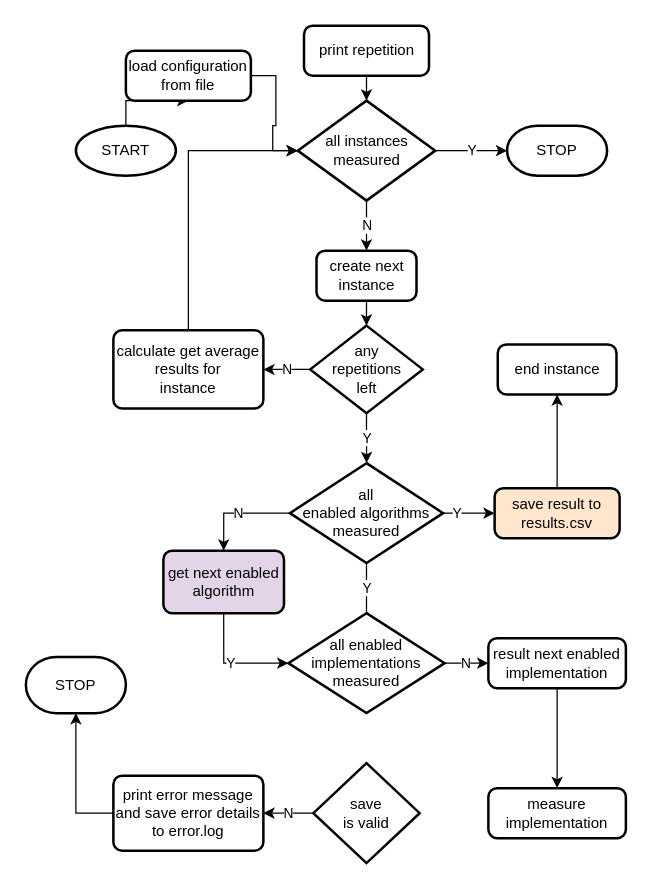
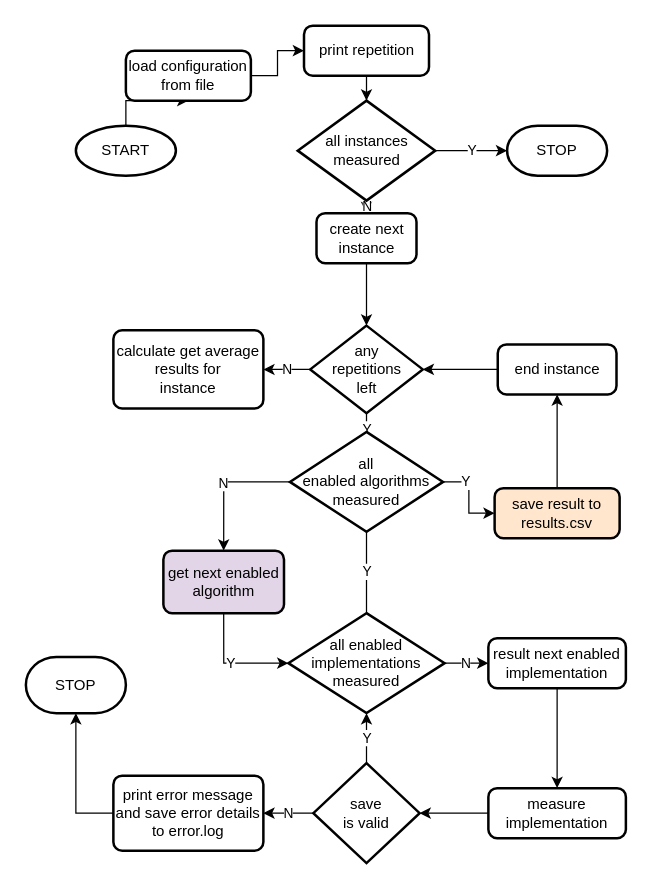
edge "load configuration from file" -> "all instances measured": now "load configuration from file" -> "print repetition"
edge "calculate get average results for instance" -> "all instances measured": removed
node "create next instance": moved (366, 276) -> (366, 238)
edge "end instance" -> "any repetitions left": added
node "all enabled algorithms measured": moved (366, 513) -> (366, 482)
edge "save is valid" -> "all enabled implementations measured": added, label "Y"
edge "measure implementation" -> "save is valid": added
